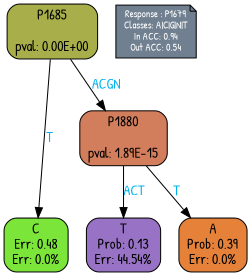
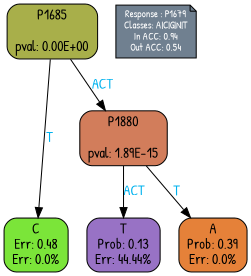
edge "P1685 pval: 0.00E+00" -> "P1880 pval: 1.89E-15": label "ACGN" -> "ACT"
node "T Prob: 0.13 Err: 44.54%": label "T Prob: 0.13 Err: 44.54%" -> "T Prob: 0.13 Err: 44.44%"
